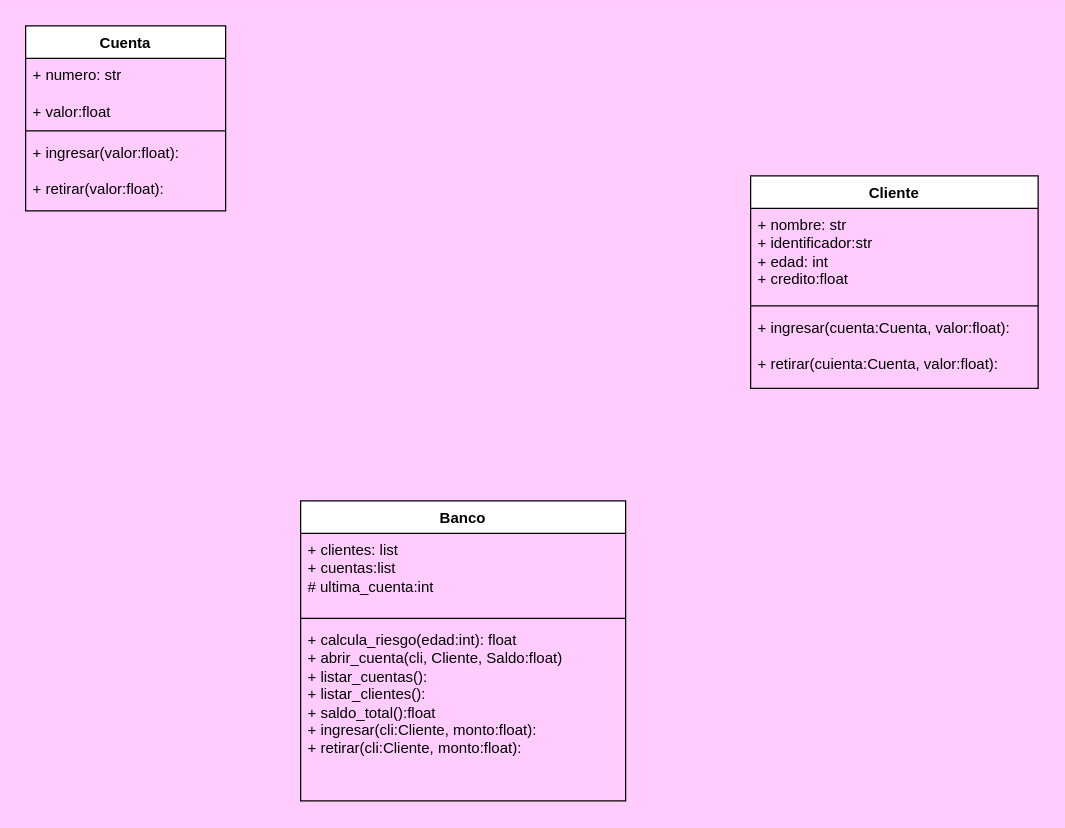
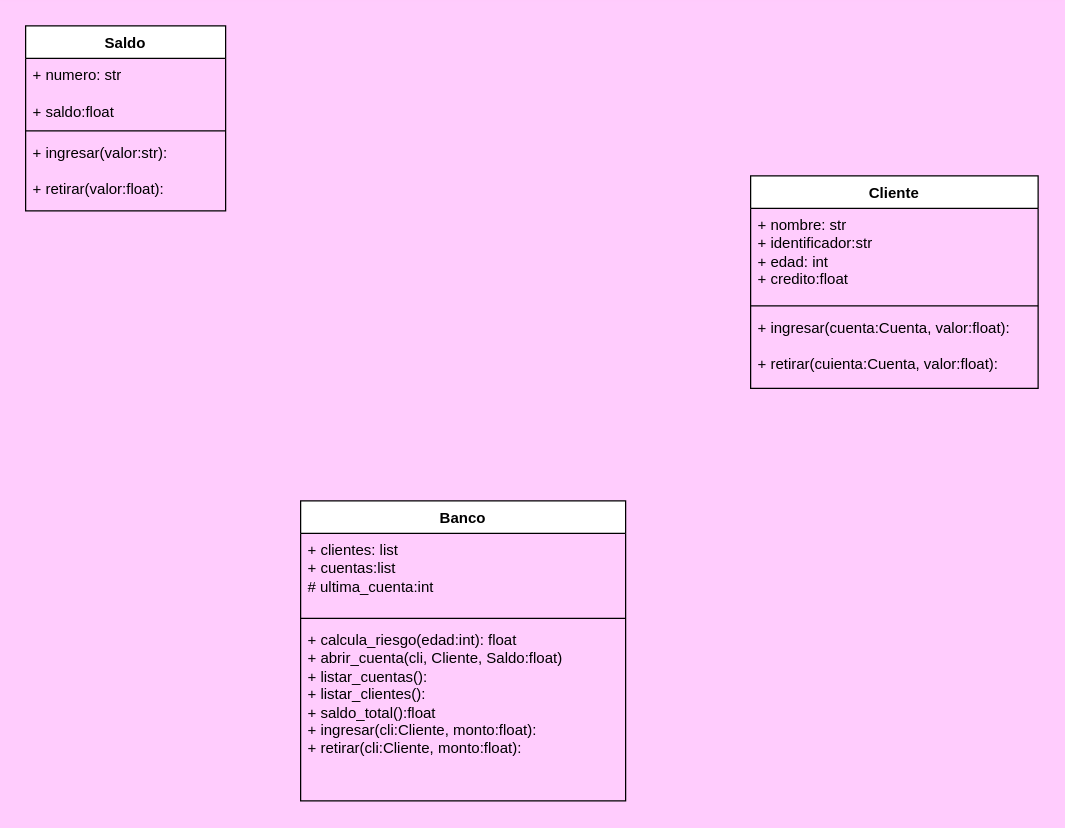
node "Cuenta": label "Cuenta" -> "Saldo"
node "+ numero: str + valor:float": label "+ numero: str + valor:float" -> "+ numero: str + saldo:float"
node "+ ingresar(valor:float): + retirar(valor:float):": label "+ ingresar(valor:float): + retirar(valor:float):" -> "+ ingresar(valor:str): + retirar(valor:float):"
